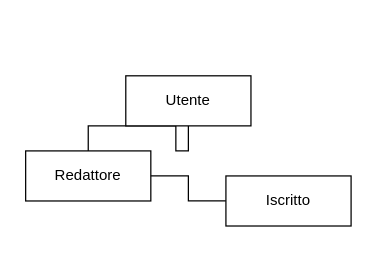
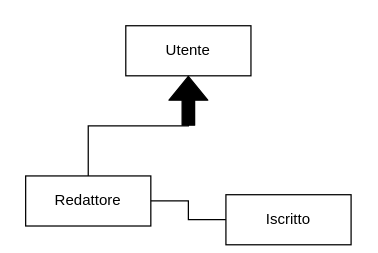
node "Utente": moved (188, 101) -> (188, 51)
node "Redattore": moved (88, 176) -> (88, 201)
node "Iscritto": moved (288, 201) -> (288, 219)
